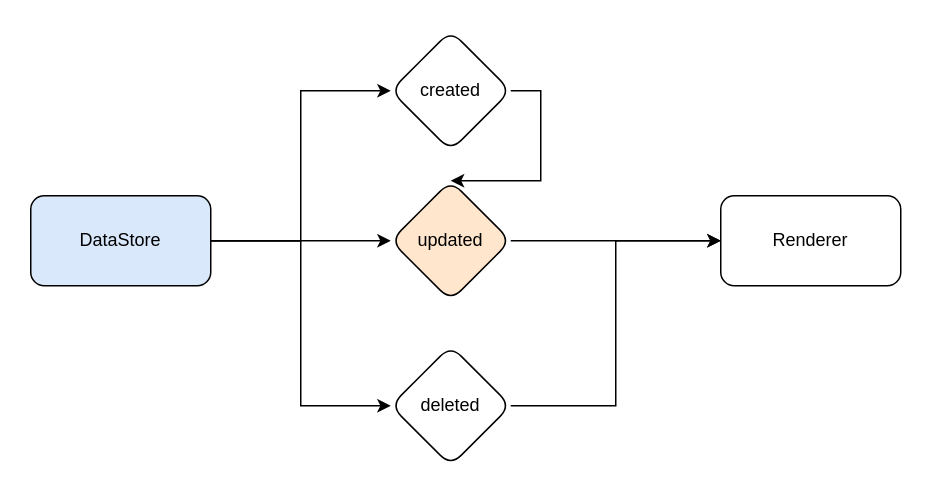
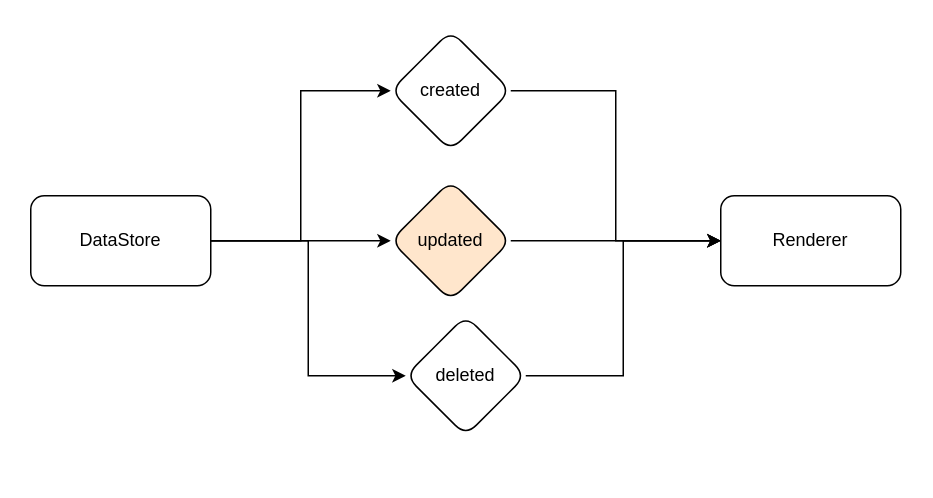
edge "created" -> "updated": now "created" -> "Renderer"
node "DataStore": fillcolor #dae8fc -> #ffffff
node "deleted": moved (451, 406) -> (466, 376)
